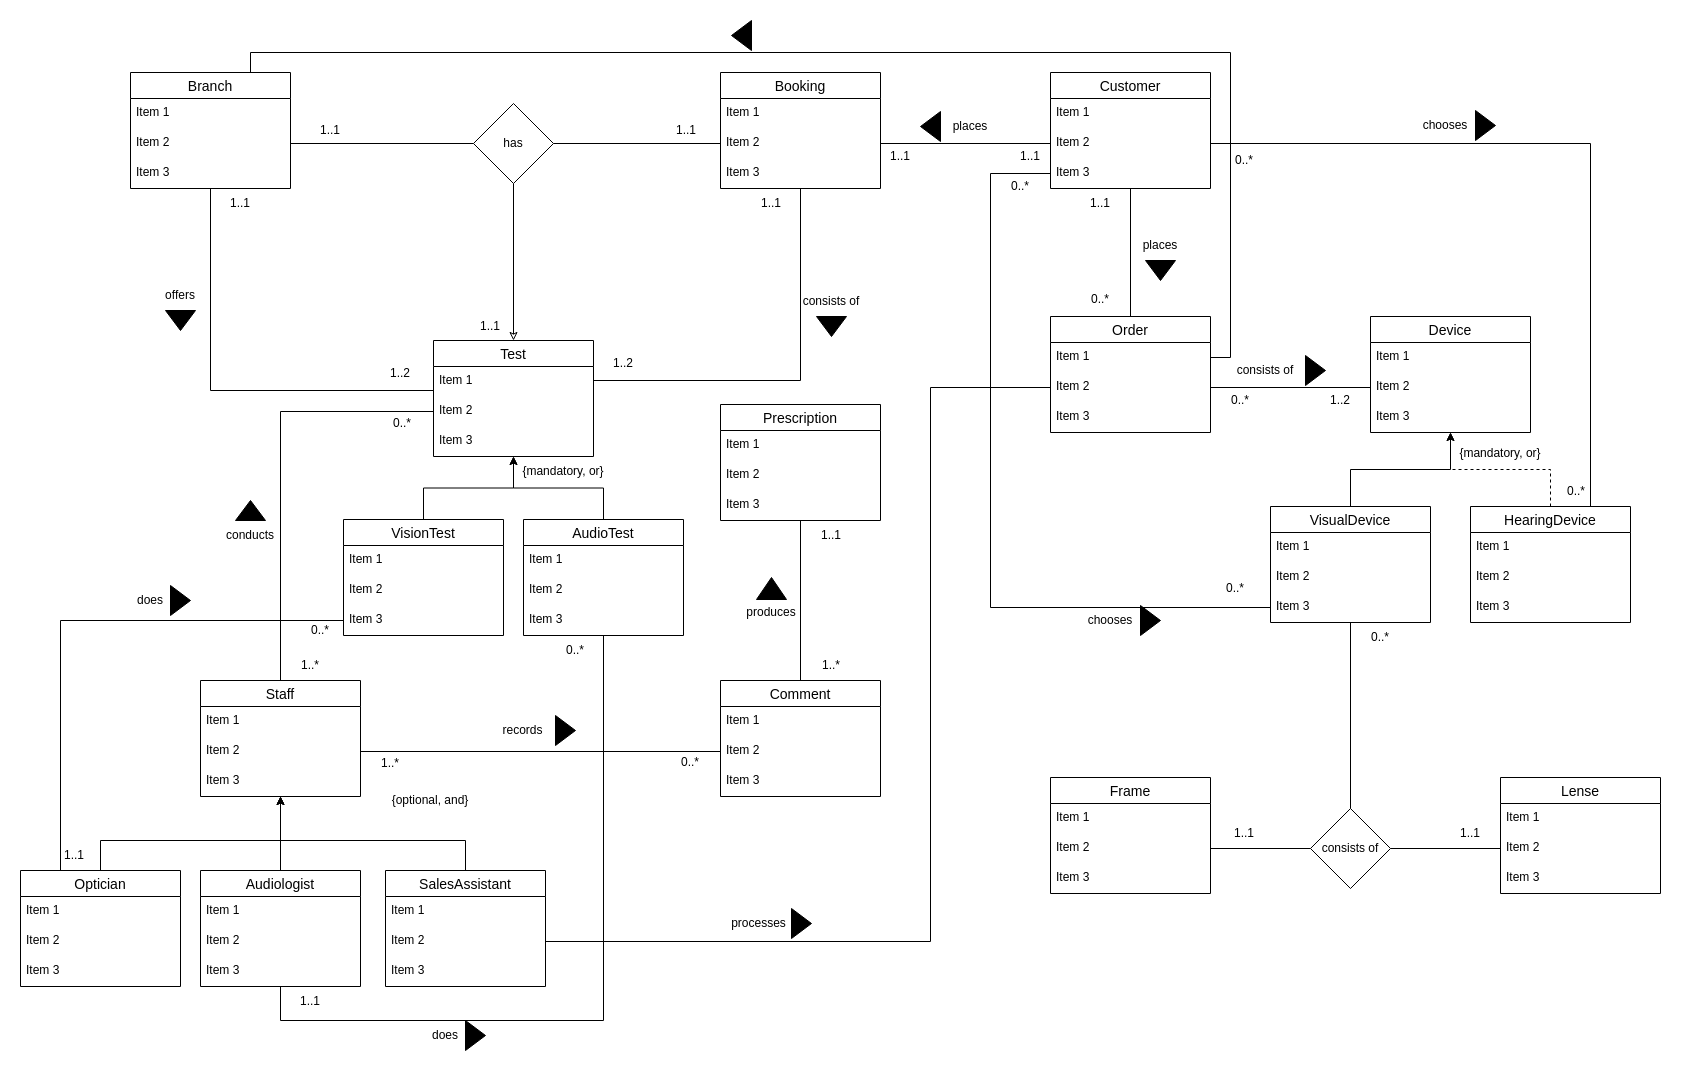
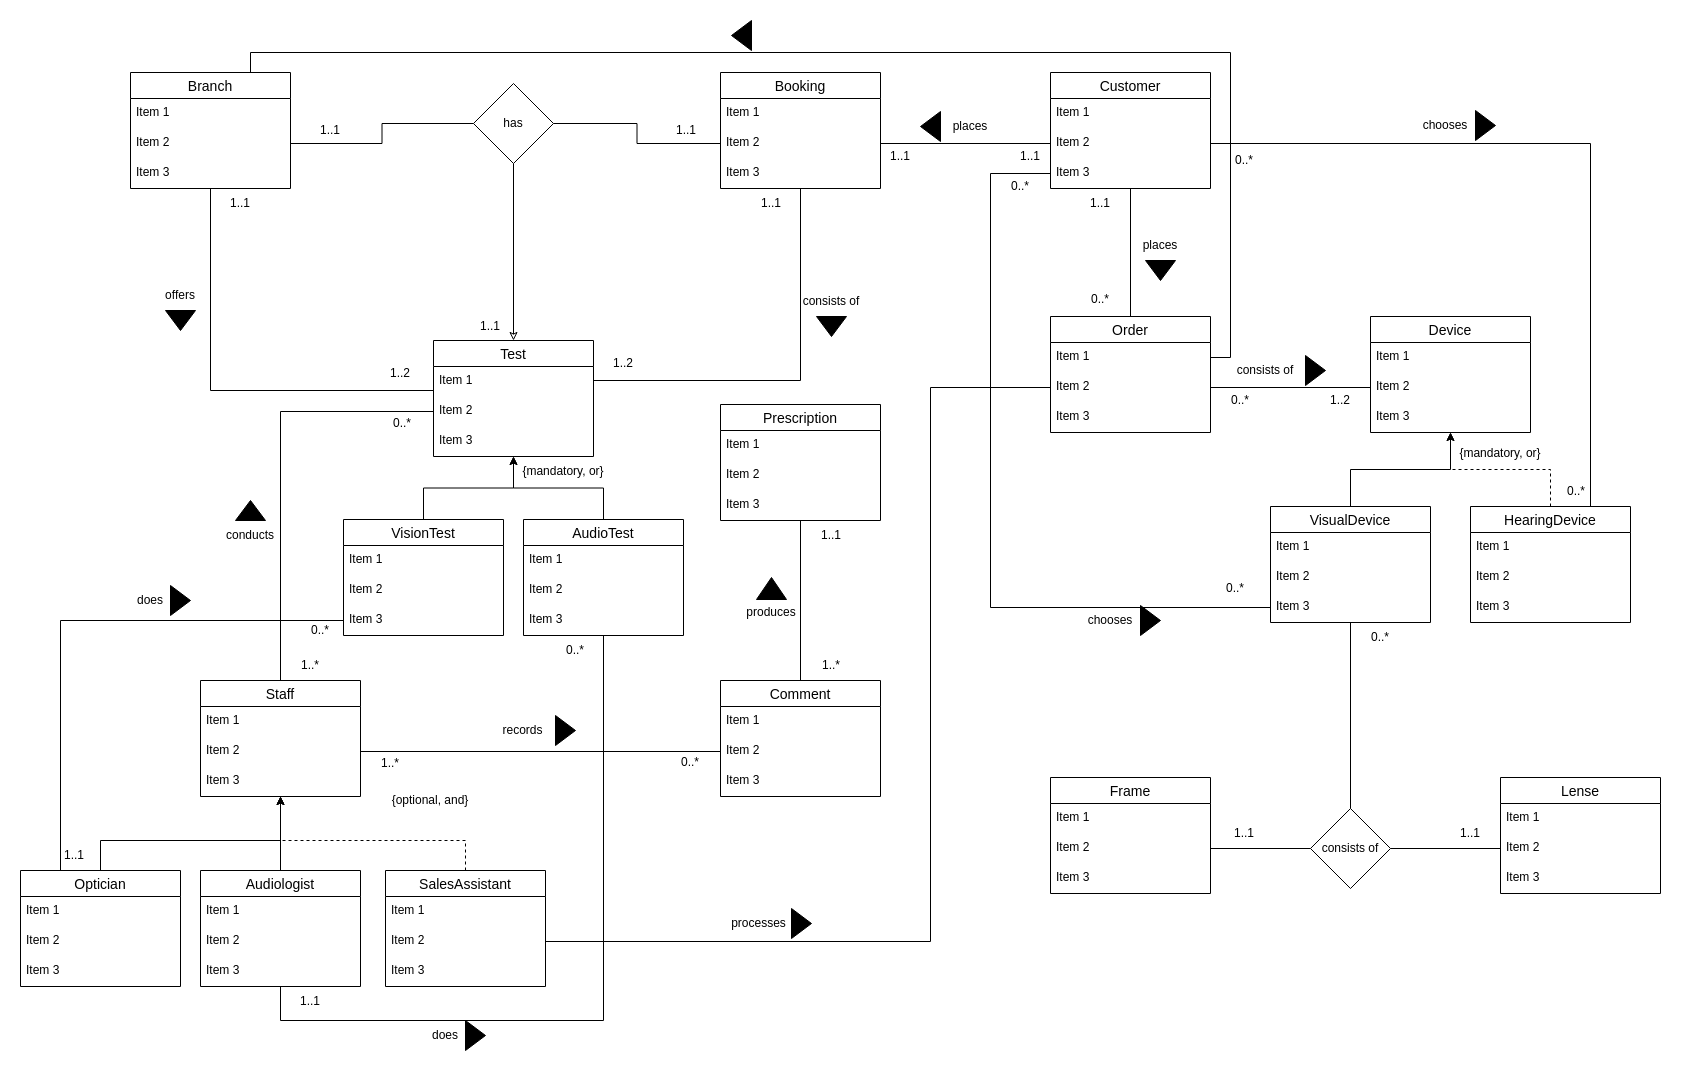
node "has": moved (514, 144) -> (514, 124)
edge "SalesAssistant" -> "Staff": style solid -> dashed
